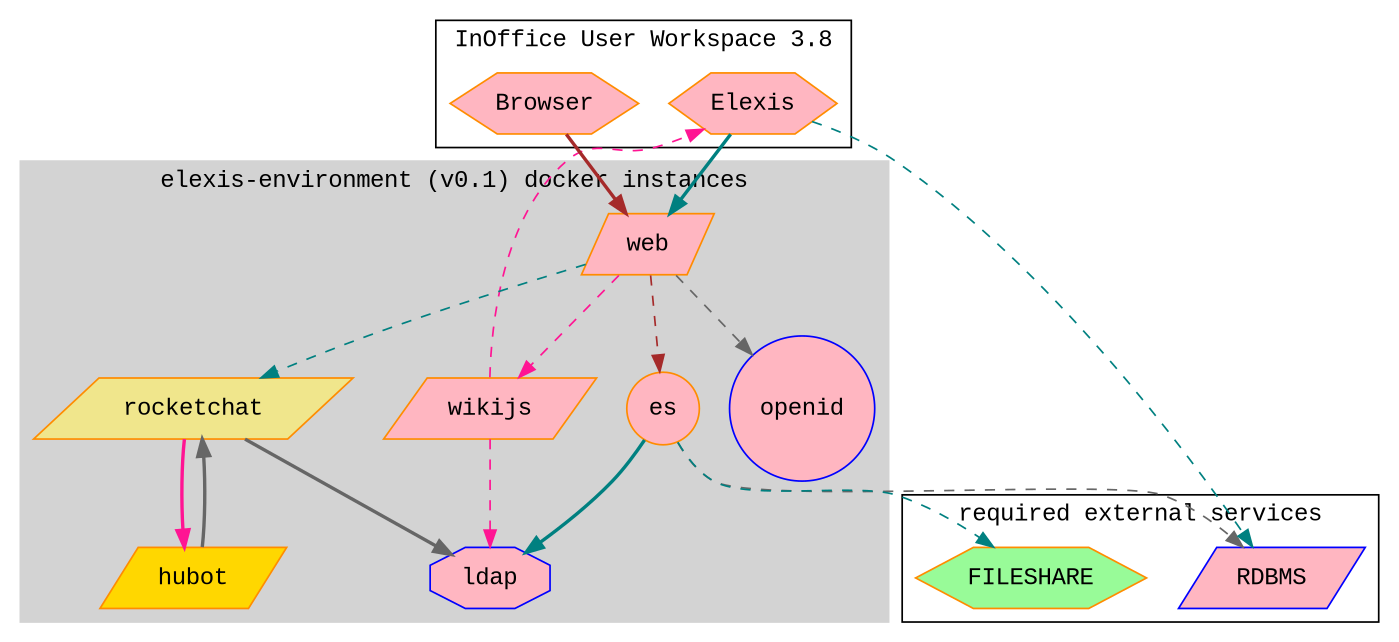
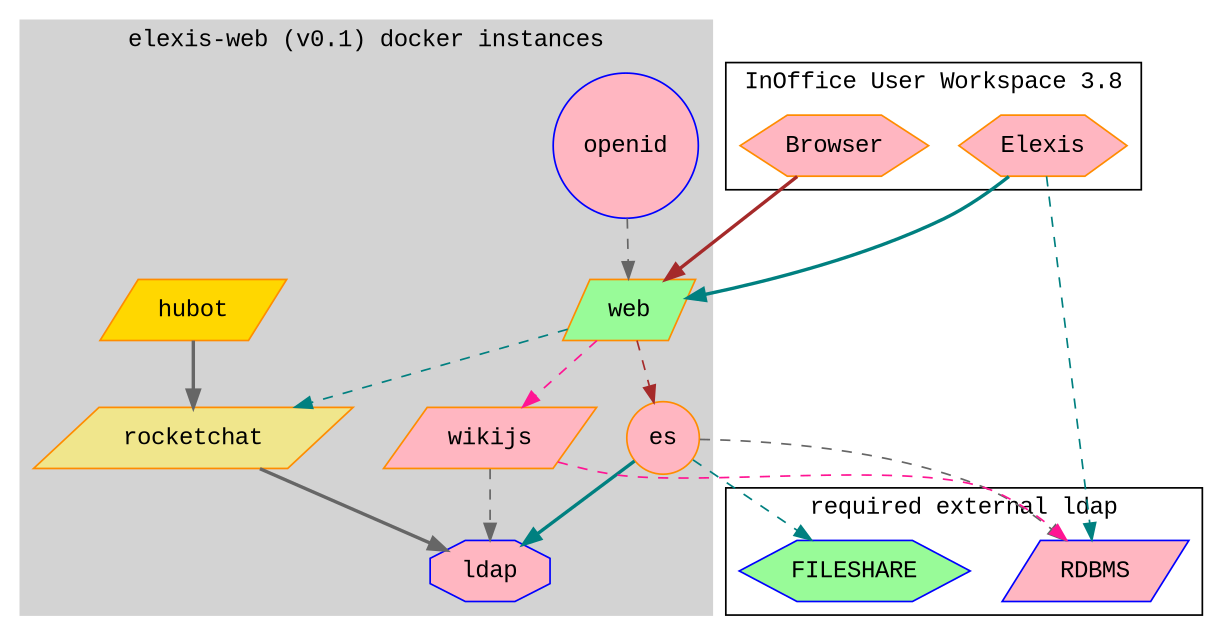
cluster "elexis-environment (v0.1) docker instances": label "elexis-environment (v0.1) docker instances" -> "elexis-web (v0.1) docker instances"
edge "wikijs" -> "Elexis": now "wikijs" -> "RDBMS"
node "web": fillcolor lightpink -> palegreen
edge "web" -> "openid": reversed
edge "rocketchat" -> "hubot": removed
edge "wikijs" -> "ldap": color deeppink -> gray40
cluster "required external services": label "required external services" -> "required external ldap"
node "FILESHARE": color darkorange -> blue
